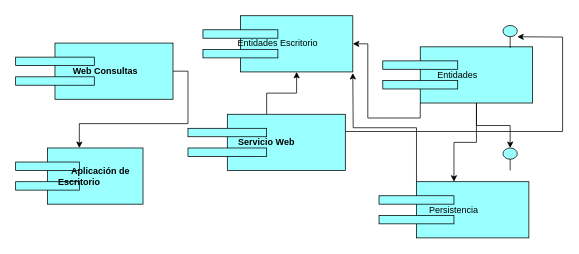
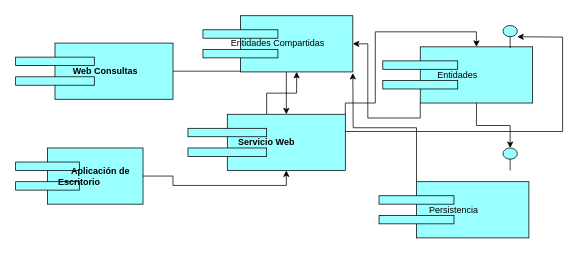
node "Entidades Escritorio": label "Entidades Escritorio" -> "Entidades Compartidas"
edge "Servicio Web" -> "Entidades": added
edge "Web Consultas" -> "Aplicación de Escritorio": now "Web Consultas" -> "Servicio Web"
edge "Entidades" -> "Persistencia": removed
edge "Aplicación de Escritorio" -> "Servicio Web": added
